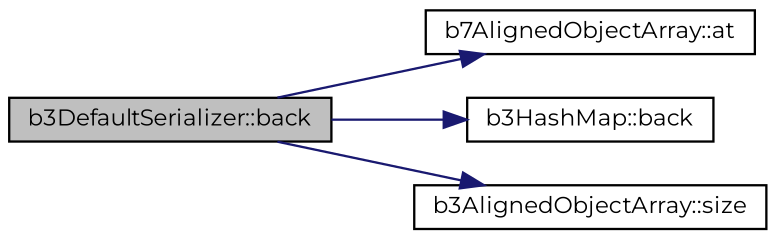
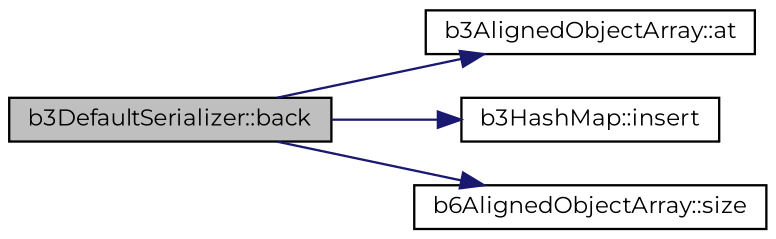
node "b7AlignedObjectArray::at": label "b7AlignedObjectArray::at" -> "b3AlignedObjectArray::at"
node "b3HashMap::back": label "b3HashMap::back" -> "b3HashMap::insert"
node "b3AlignedObjectArray::size": label "b3AlignedObjectArray::size" -> "b6AlignedObjectArray::size"
